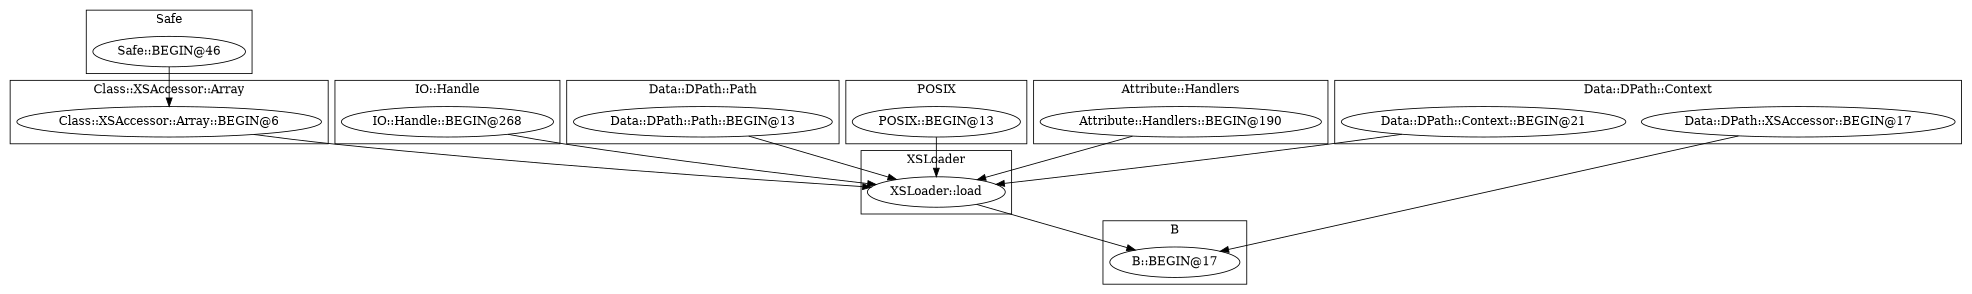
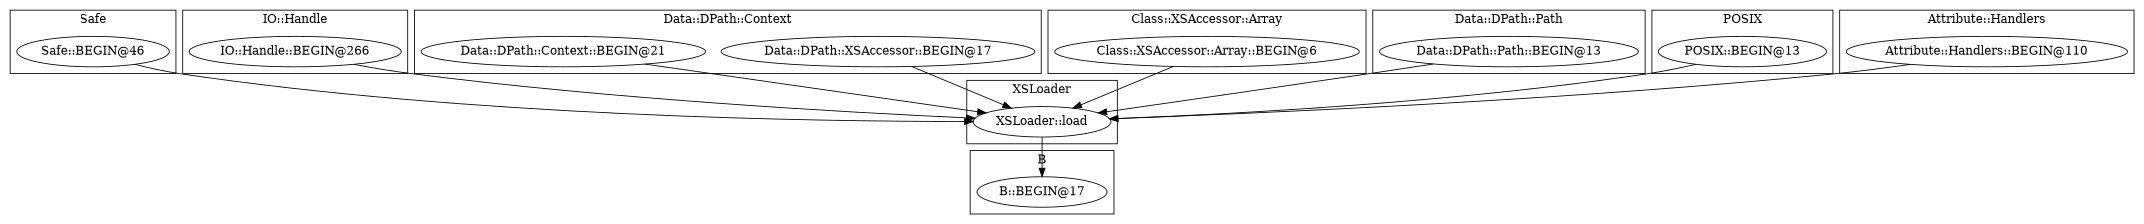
edge "Safe::BEGIN@46" -> "Class::XSAccessor::Array::BEGIN@6": now "Safe::BEGIN@46" -> "XSLoader::load"
node "IO::Handle::BEGIN@268": label "IO::Handle::BEGIN@268" -> "IO::Handle::BEGIN@266"
node "Attribute::Handlers::BEGIN@190": label "Attribute::Handlers::BEGIN@190" -> "Attribute::Handlers::BEGIN@110"
edge "Data::DPath::XSAccessor::BEGIN@17" -> "B::BEGIN@17": now "Data::DPath::XSAccessor::BEGIN@17" -> "XSLoader::load"
